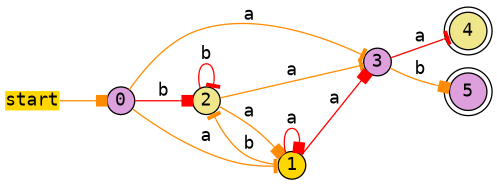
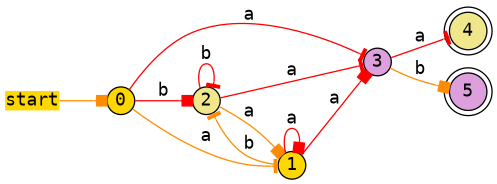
edge "0" -> "3": color darkorange -> red
edge "2" -> "3": color darkorange -> red
node "0": fillcolor plum -> gold
